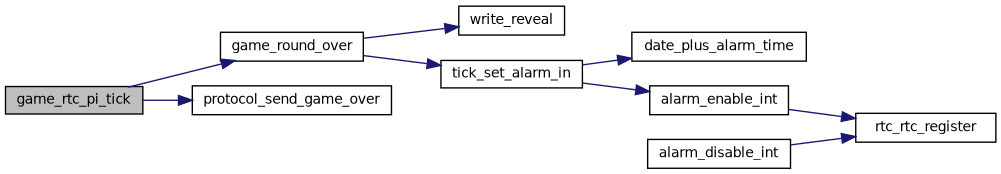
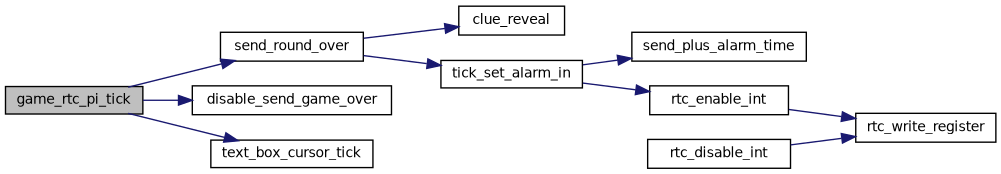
node "write_reveal": label "write_reveal" -> "clue_reveal"
node "game_round_over": label "game_round_over" -> "send_round_over"
node "date_plus_alarm_time": label "date_plus_alarm_time" -> "send_plus_alarm_time"
node "protocol_send_game_over": label "protocol_send_game_over" -> "disable_send_game_over"
node "alarm_enable_int": label "alarm_enable_int" -> "rtc_enable_int"
node "rtc_rtc_register": label "rtc_rtc_register" -> "rtc_write_register"
node "text_box_cursor_tick": added
node "alarm_disable_int": label "alarm_disable_int" -> "rtc_disable_int"
